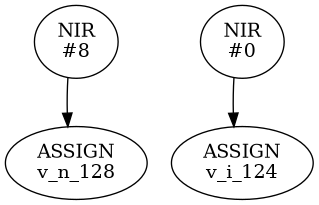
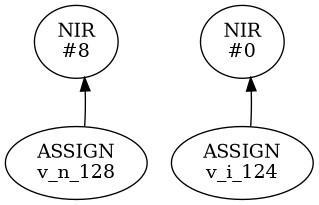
edge "NIR #8" -> "ASSIGN v_n_128": reversed
edge "NIR #0" -> "ASSIGN v_i_124": reversed
